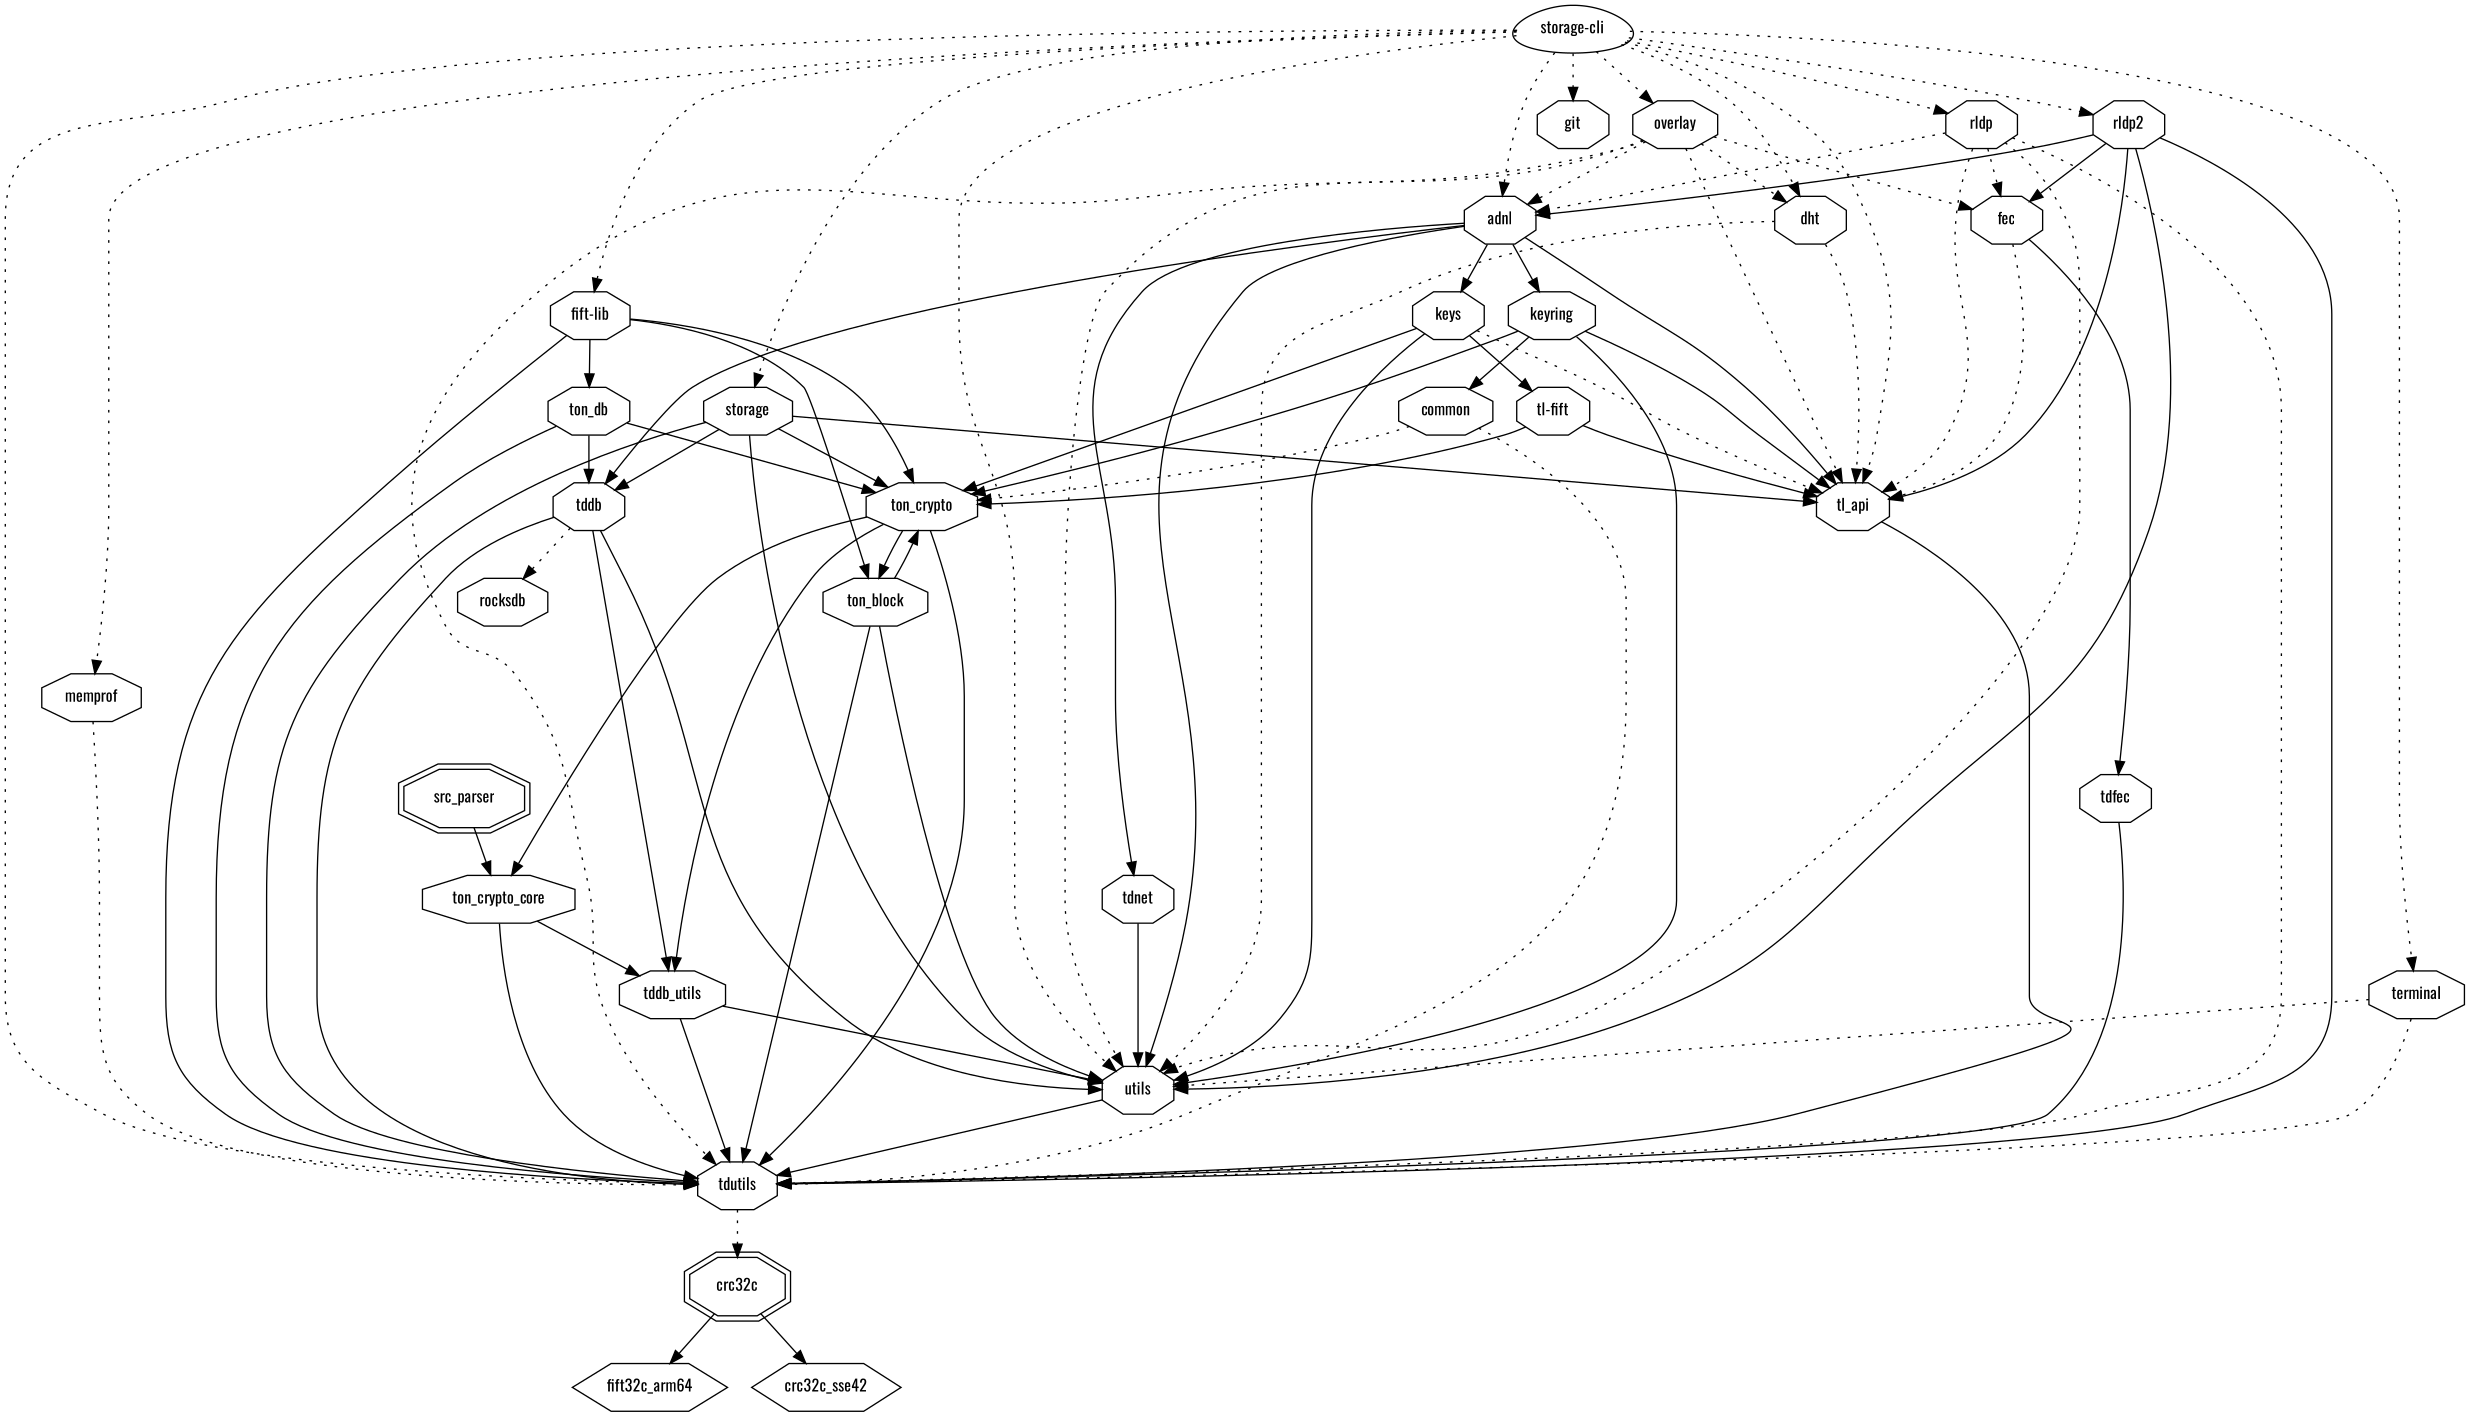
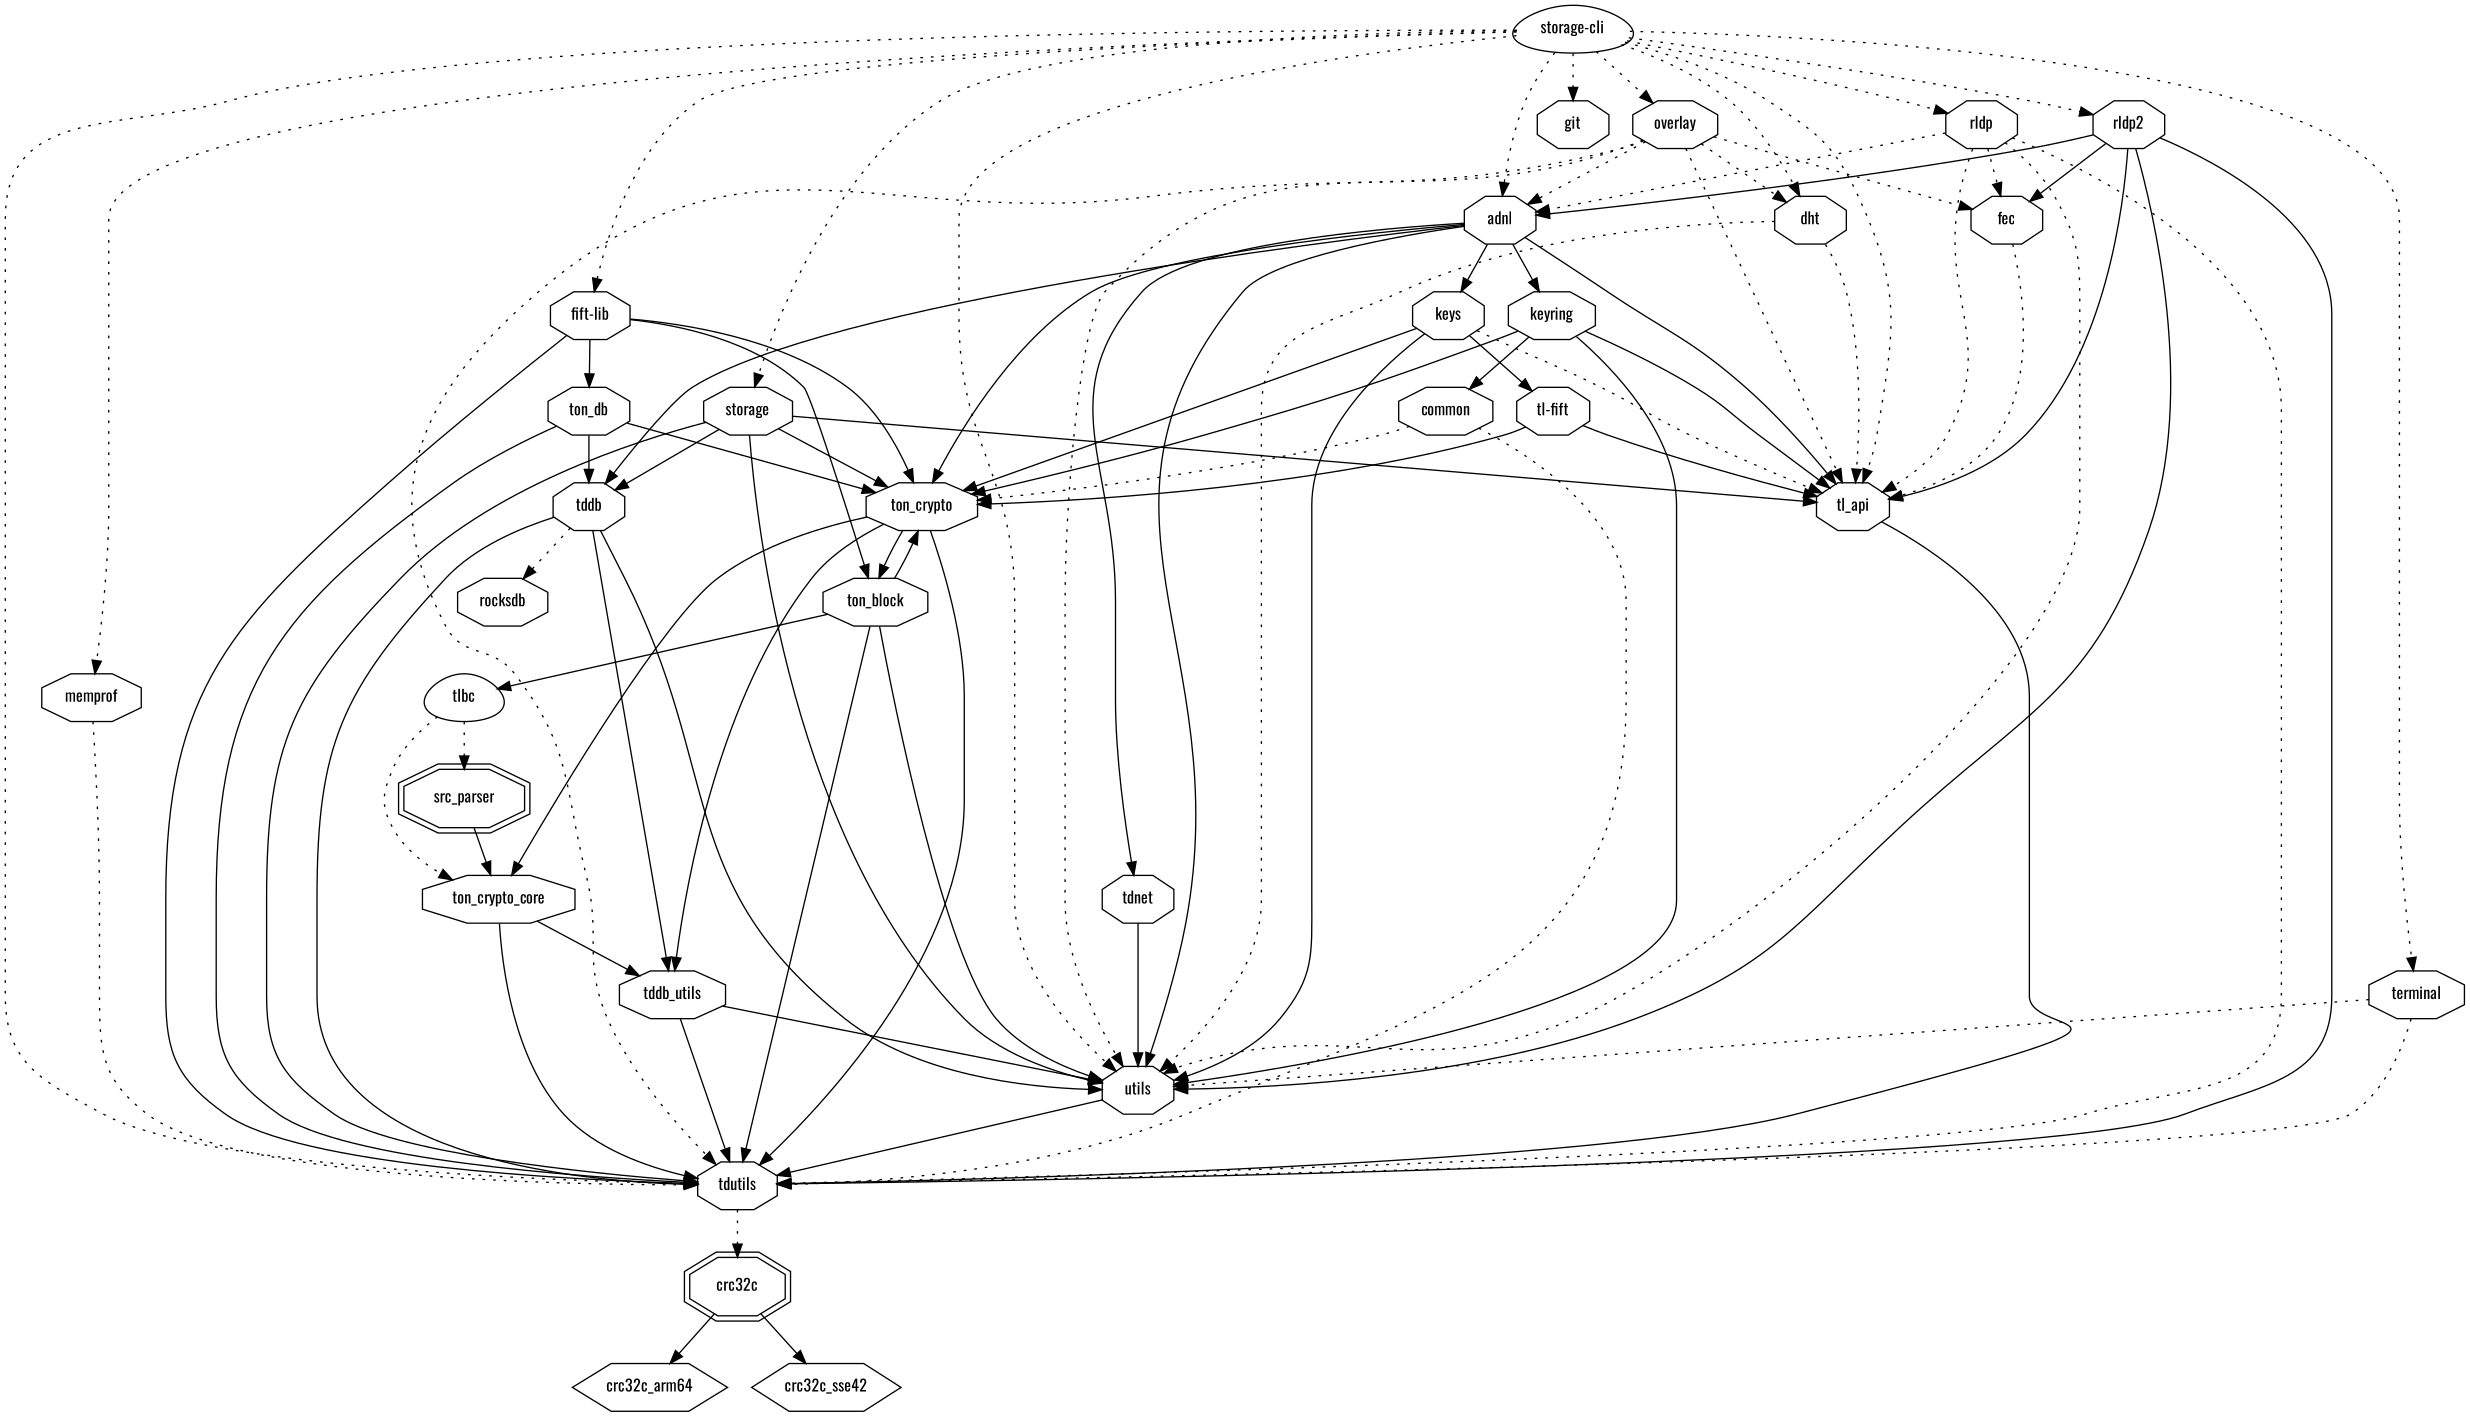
edge "adnl" -> "ton_crypto": added
node "tlbc": added
node "tdfec": removed
node "fift32c_arm64": label "fift32c_arm64" -> "crc32c_arm64"
